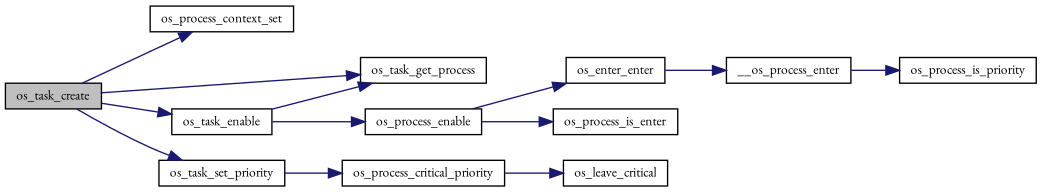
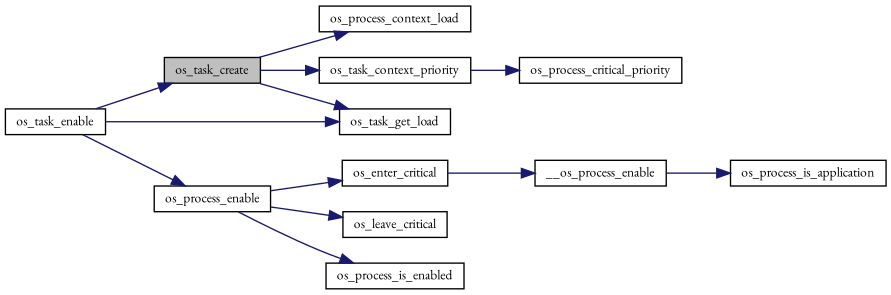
node "os_process_context_set": label "os_process_context_set" -> "os_process_context_load"
node "os_task_get_process": label "os_task_get_process" -> "os_task_get_load"
node "os_enter_enter": label "os_enter_enter" -> "os_enter_critical"
node "__os_process_enter": label "__os_process_enter" -> "__os_process_enable"
node "os_process_is_priority": label "os_process_is_priority" -> "os_process_is_application"
edge "os_task_create" -> "os_task_enable": reversed
node "os_process_is_enter": label "os_process_is_enter" -> "os_process_is_enabled"
node "os_task_set_priority": label "os_task_set_priority" -> "os_task_context_priority"
edge "os_process_critical_priority" -> "os_leave_critical": now "os_process_enable" -> "os_leave_critical"
